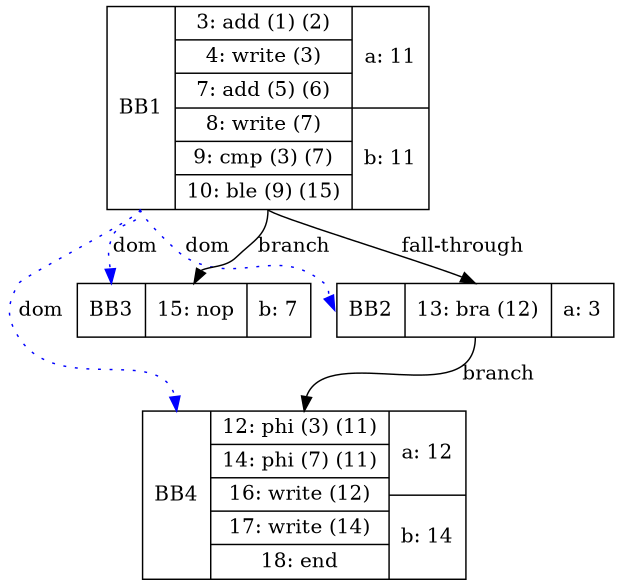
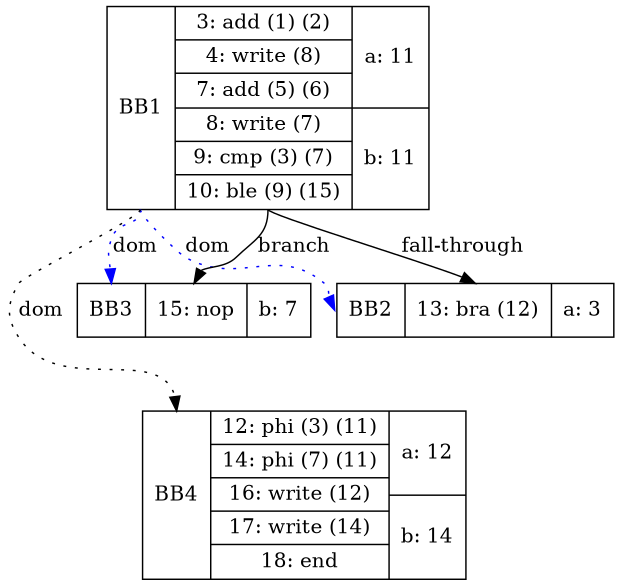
node "BB1": text "4: write (3)" -> "4: write (8)"
edge "BB1" -> "BB4": color blue -> black
edge "BB2" -> "BB4": removed, label "branch"
